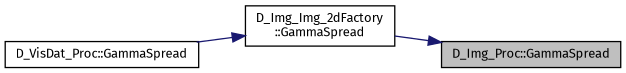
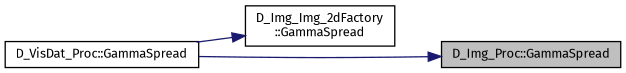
edge "D_Img_Img_2dFactory ::GammaSpread" -> "D_Img_Proc::GammaSpread": now "D_VisDat_Proc::GammaSpread" -> "D_Img_Proc::GammaSpread"
